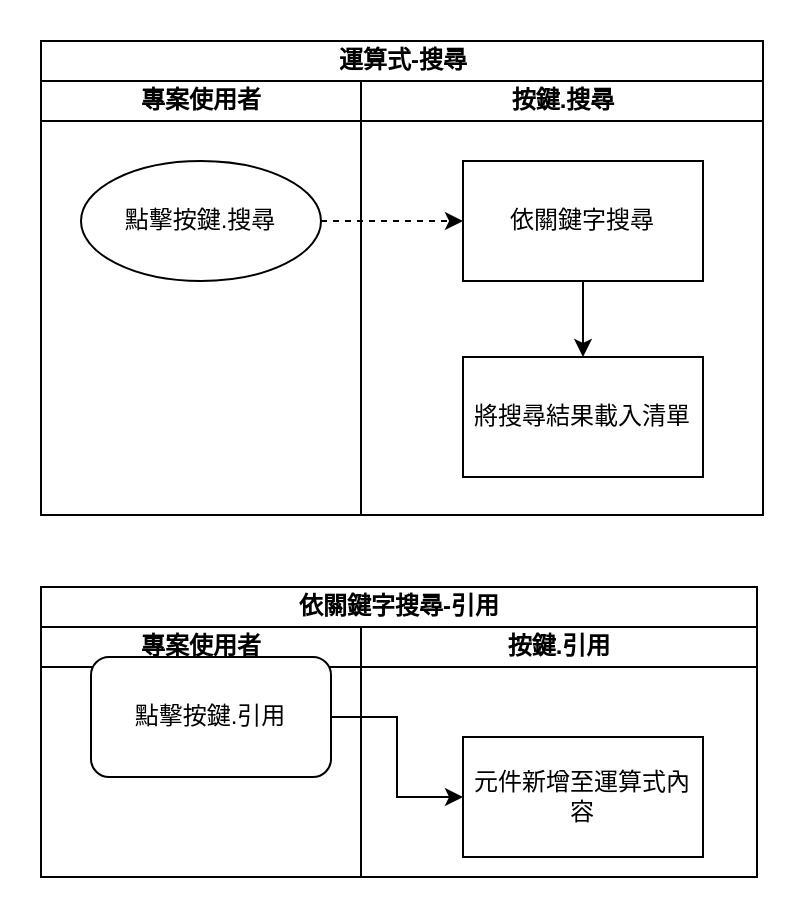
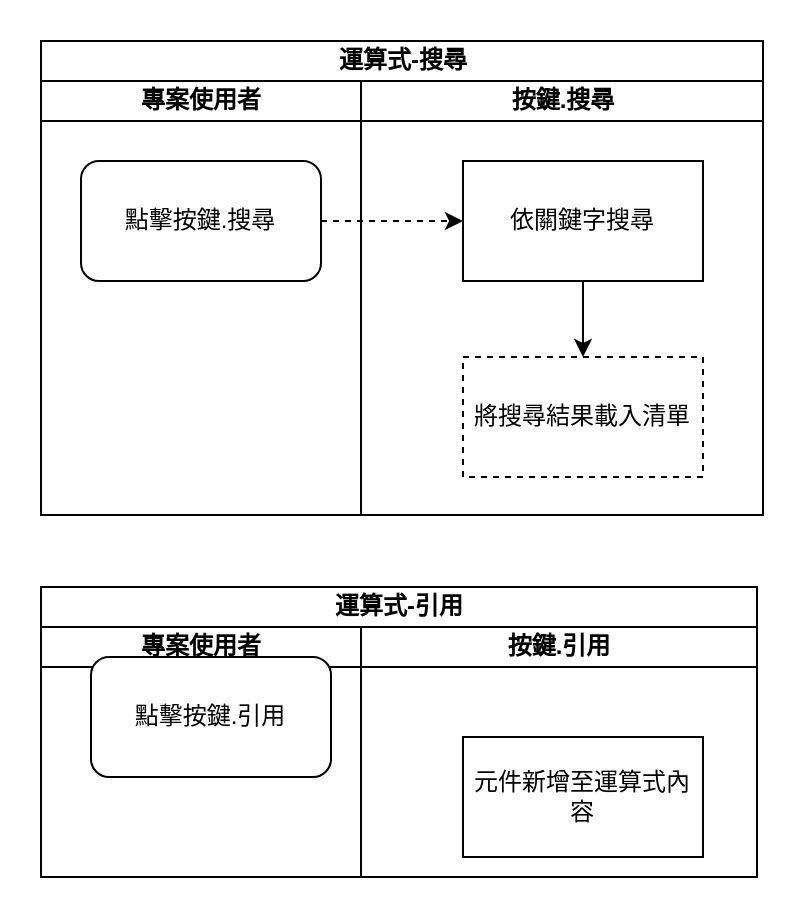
node "點擊按鍵.搜尋": shape ellipse -> rounded rectangle
node "將搜尋結果載入清單": style solid -> dashed
node "依關鍵字搜尋-引用": label "依關鍵字搜尋-引用" -> "運算式-引用"
edge "點擊按鍵.引用" -> "元件新增至運算式內容": removed
